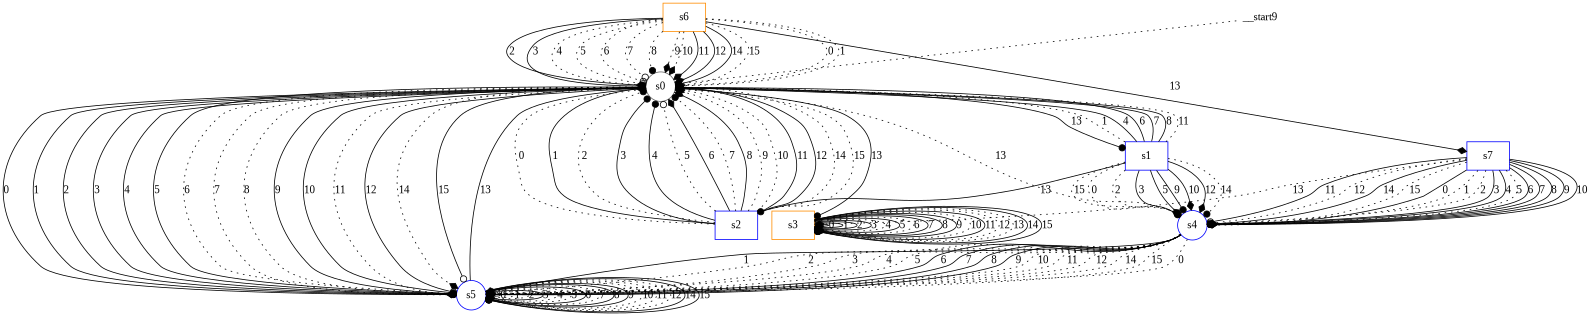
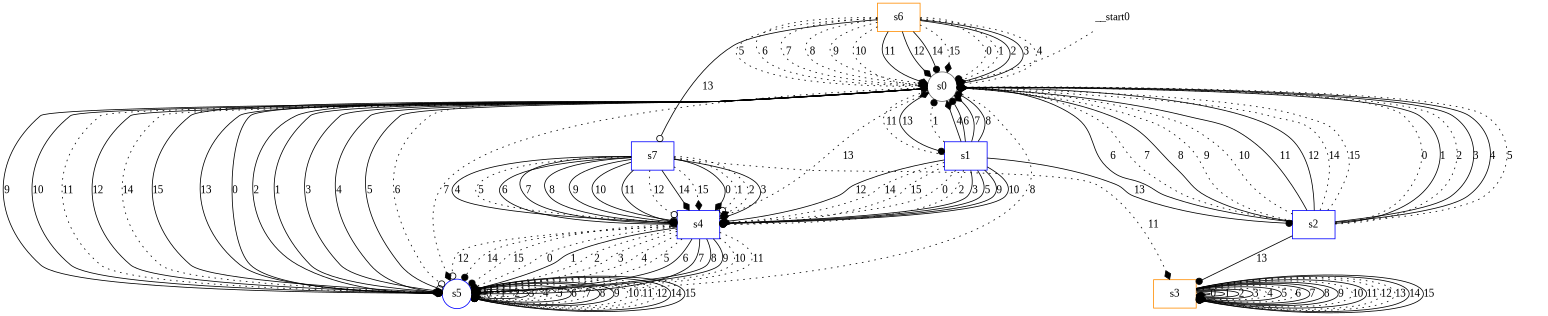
node "__start9": label "__start9" -> "__start0"
edge "s6" -> "s7": arrowhead diamond -> odot
edge "s0" -> "s3": now "s2" -> "s3"
edge "s7" -> "s3": label "13" -> "11"
node "s4": shape circle -> box
